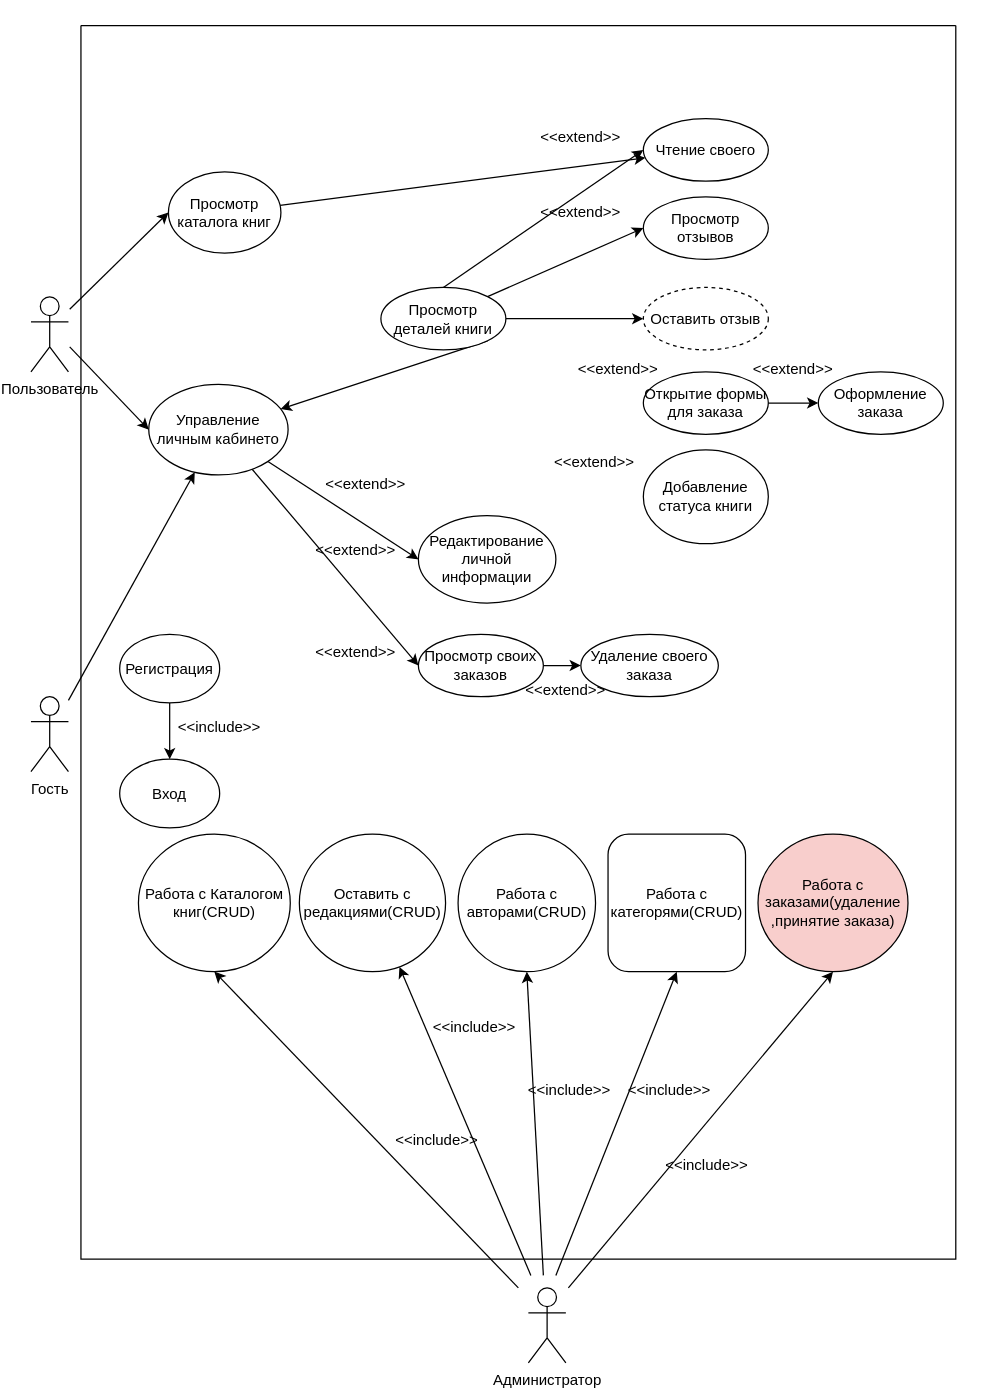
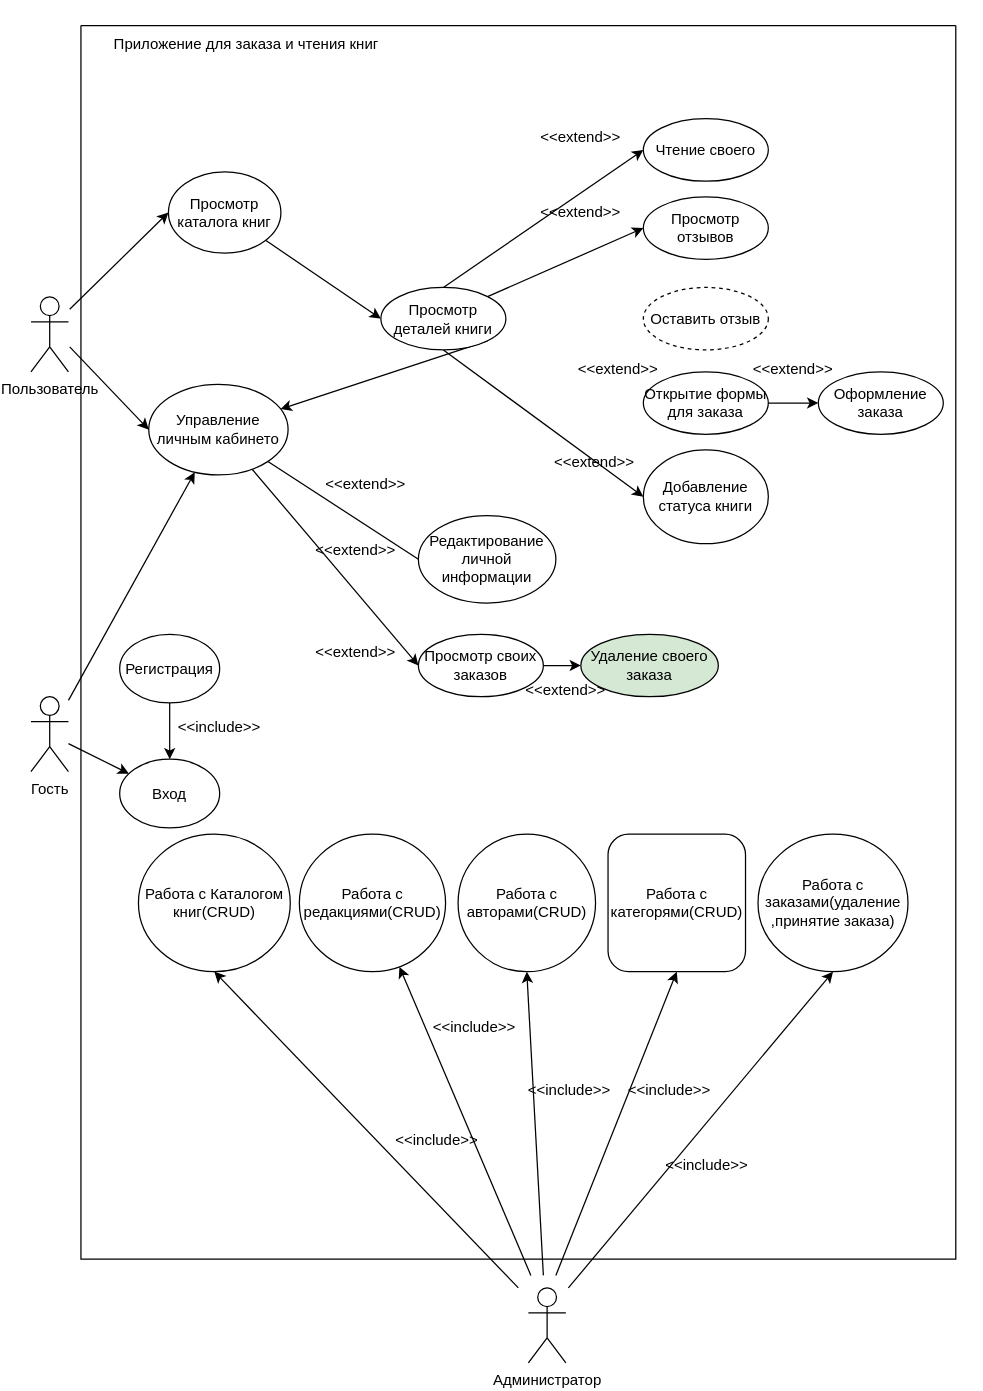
node "Приложение для заказа и чтения книг": added
edge "Просмотр каталога книг" -> "Чтение своего": now "Просмотр каталога книг" -> "Просмотр деталей книги"
edge "Просмотр деталей книги" -> "Оставить отзыв": removed
edge "Просмотр деталей книги" -> "Добавление статуса книги": added
edge "Управление личным кабинето" -> "Редактирование личной информации": arrowhead classic -> none
node "Удаление своего заказа": fillcolor #ffffff -> #d5e8d4
edge "Гость" -> "Вход": added
node "Оставить с редакциями(CRUD)": label "Оставить с редакциями(CRUD)" -> "Работа с редакциями(CRUD)"
node "Работа с заказами(удаление ,принятие заказа)": fillcolor #f8cecc -> #ffffff
